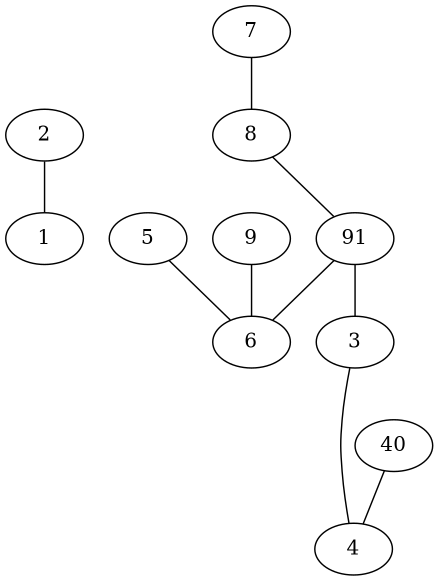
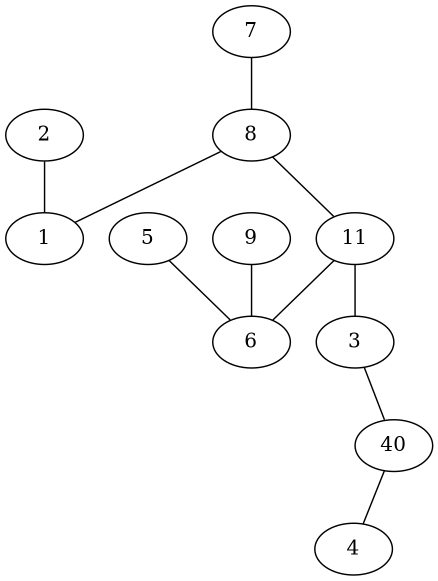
edge "8" -- "1": added
node "91": label "91" -> "11"
edge "3" -- "4": now "3" -- "40"
